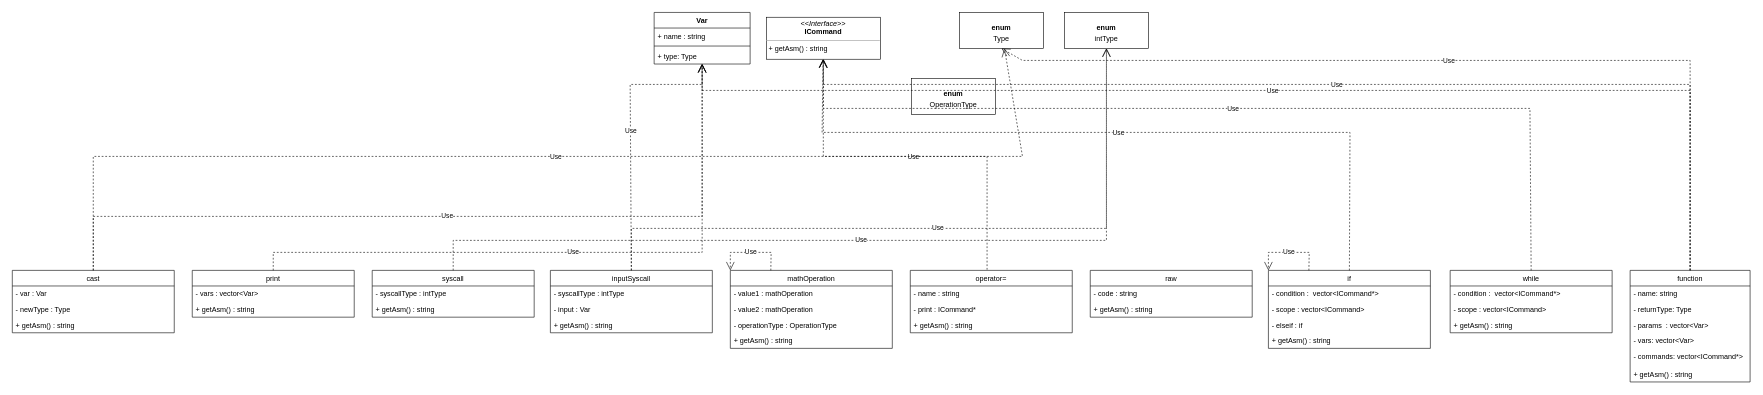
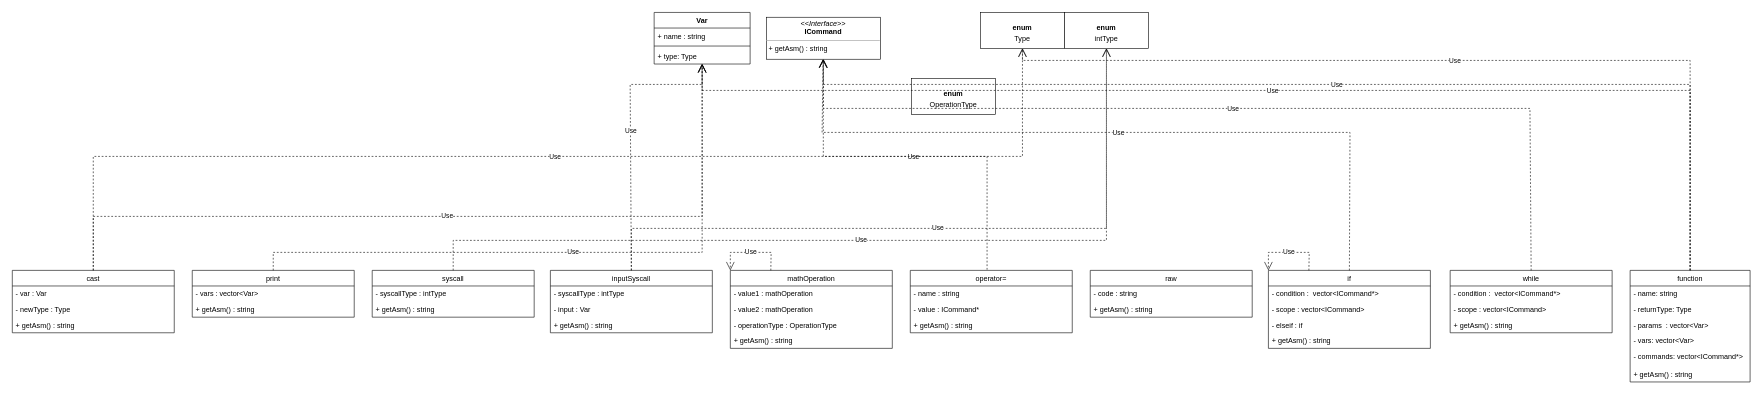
node "enum Type": moved (1002, 30) -> (1023, 30)
node "- print : ICommand*": label "- print : ICommand*" -> "- value : ICommand*"
